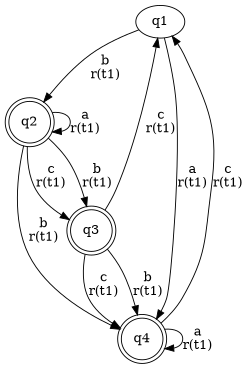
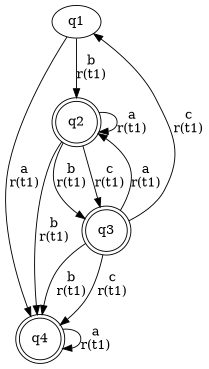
edge "q3" -> "q2": added, label "a r(t1)"
edge "q4" -> "q1": removed, label "c r(t1)"
